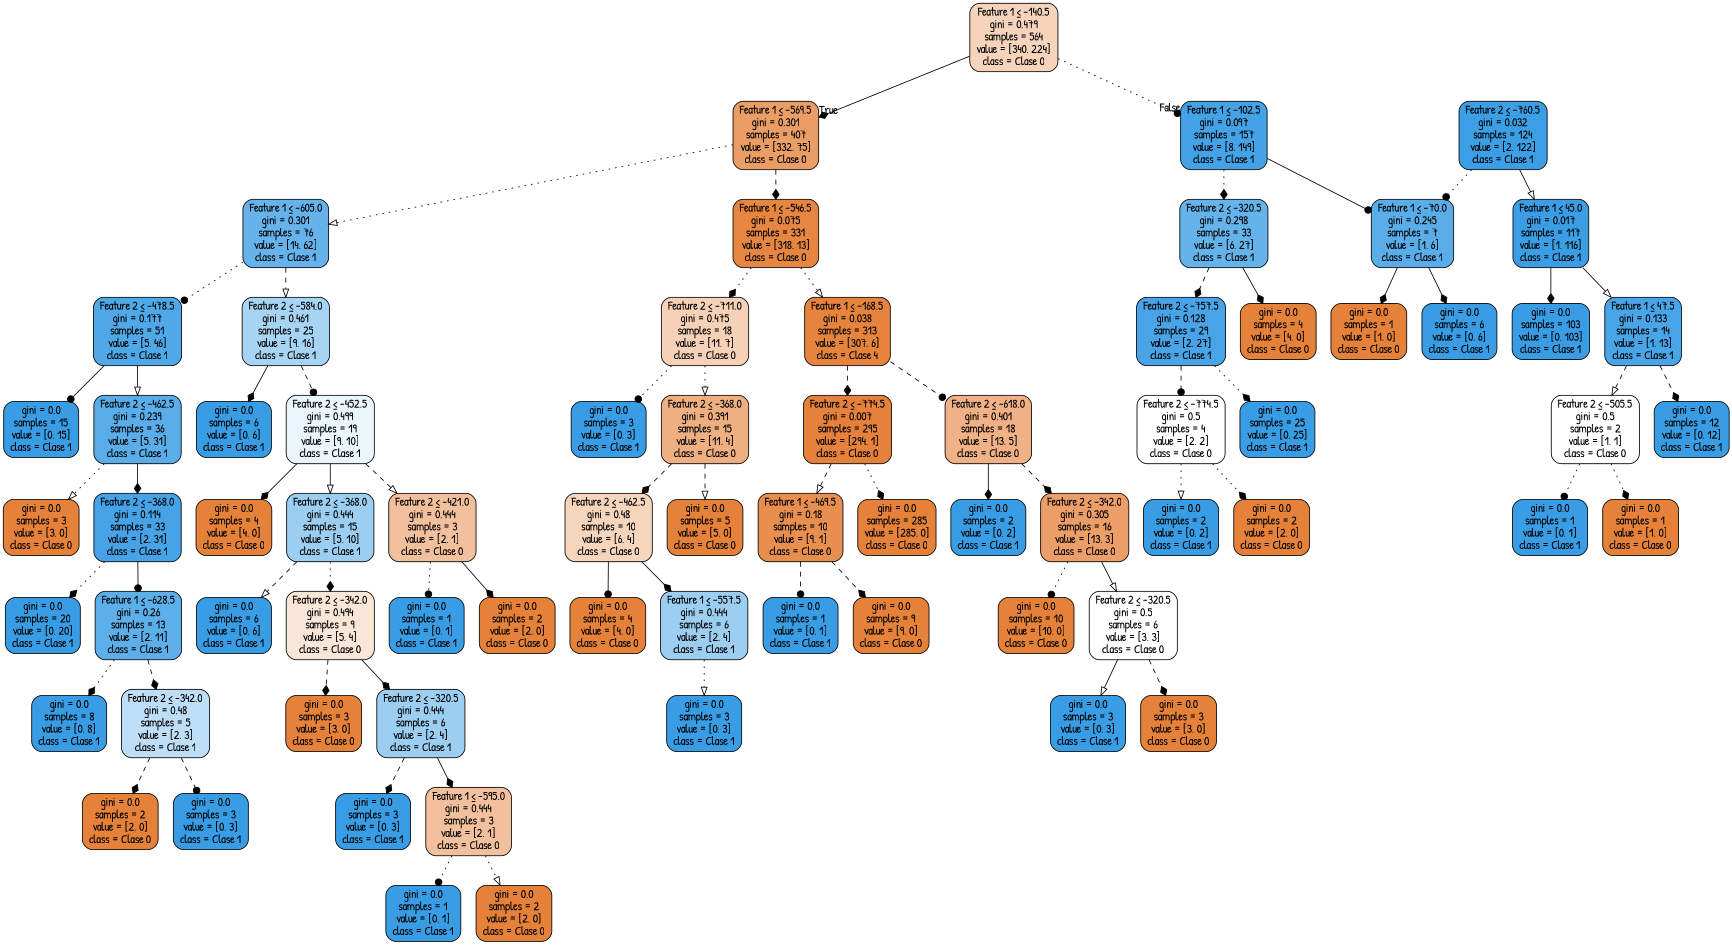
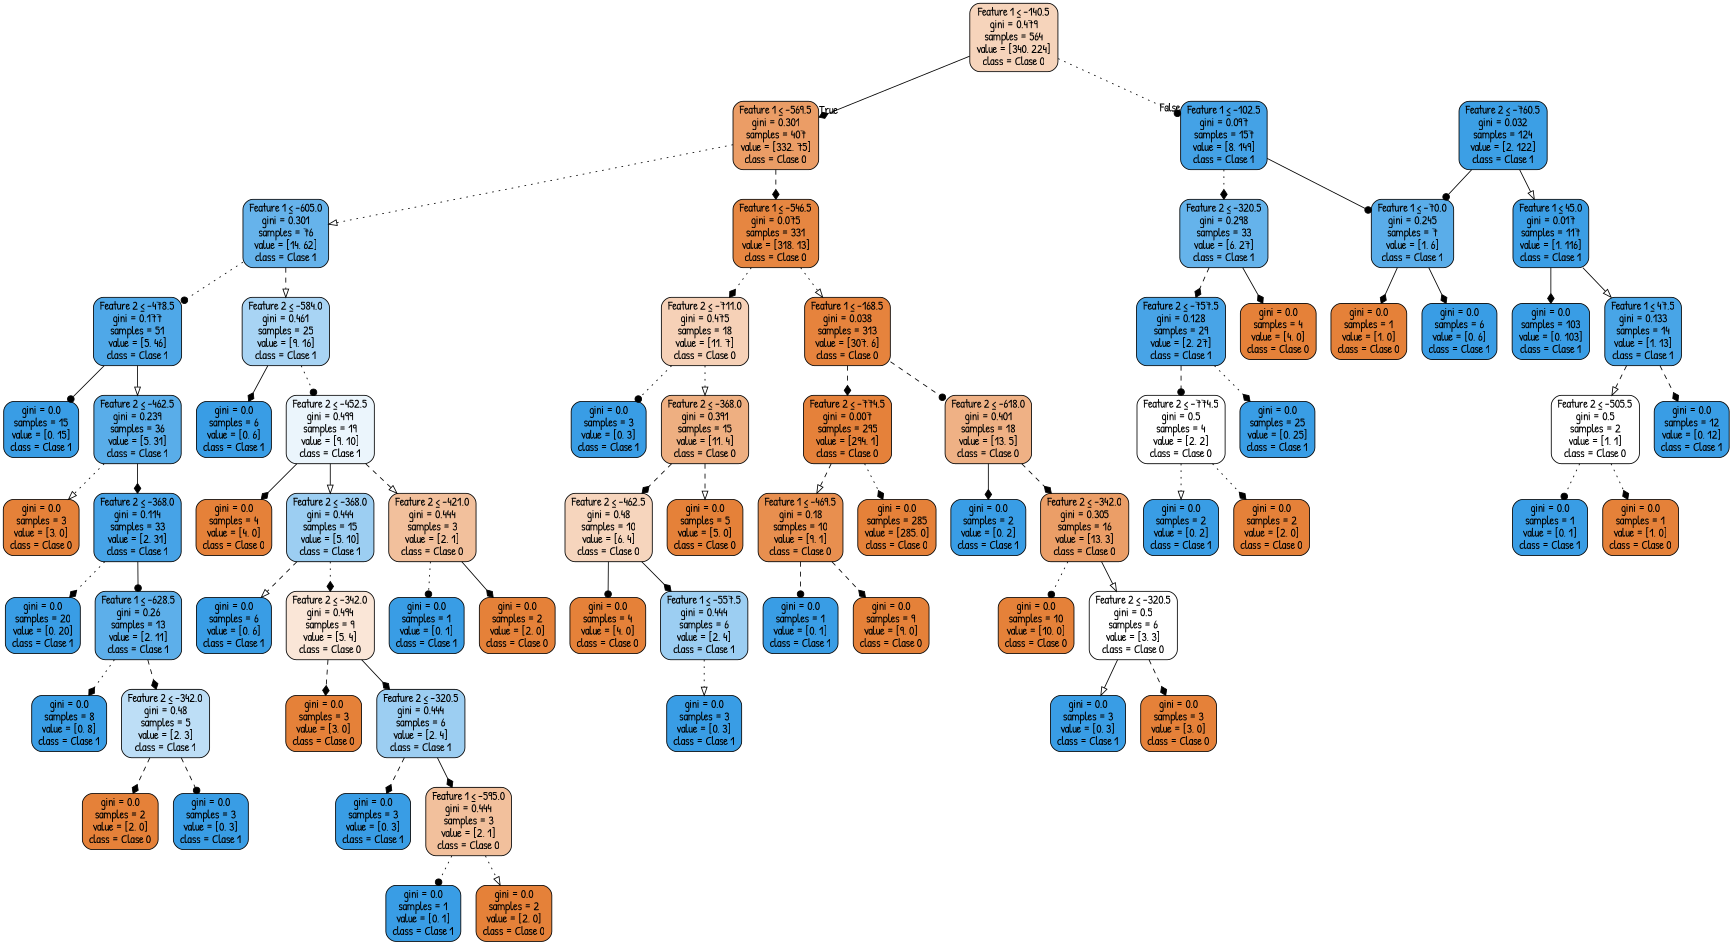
edge "Feature 2 ≤ -760.5" -> "Feature 1 ≤ -70.0": style dotted -> solid
node "Feature 1 ≤ -168.5": text "class = Clase 4" -> "class = Clase 0"
edge "Feature 2 ≤ -584.0" -> "Feature 2 ≤ -452.5": style dashed -> dotted
